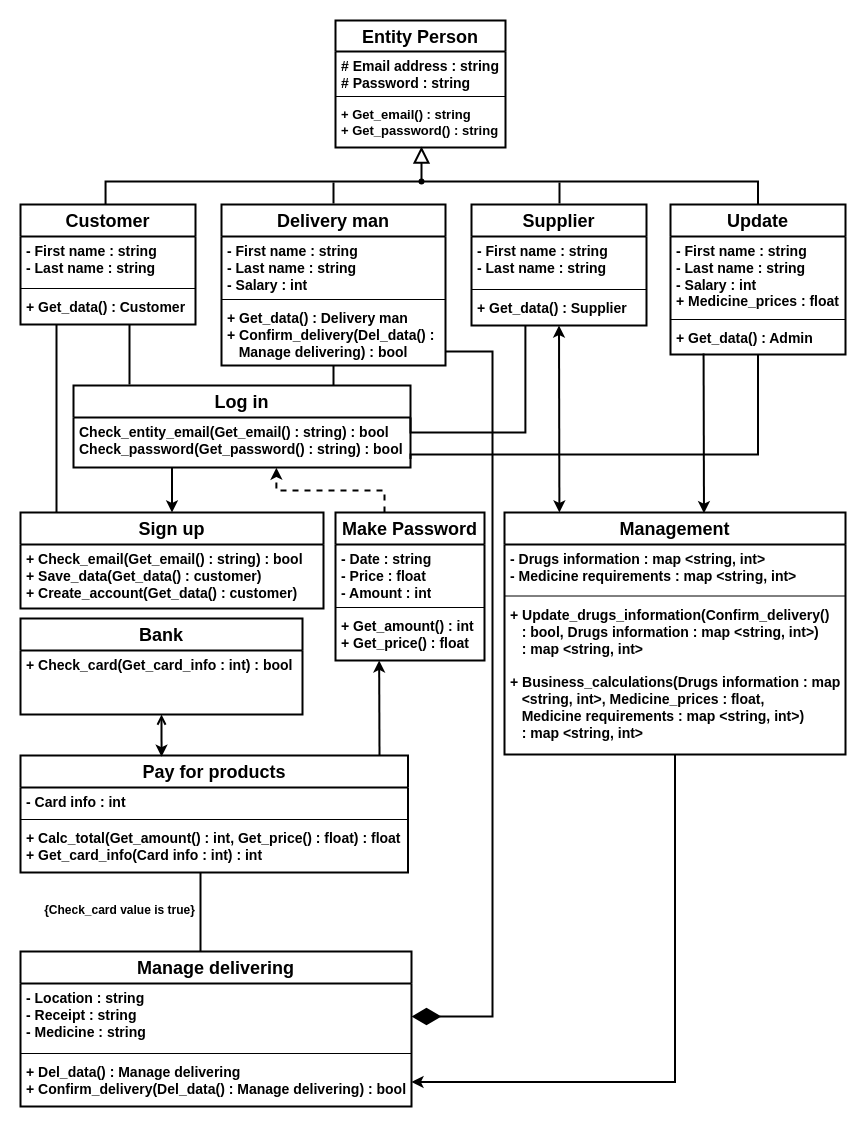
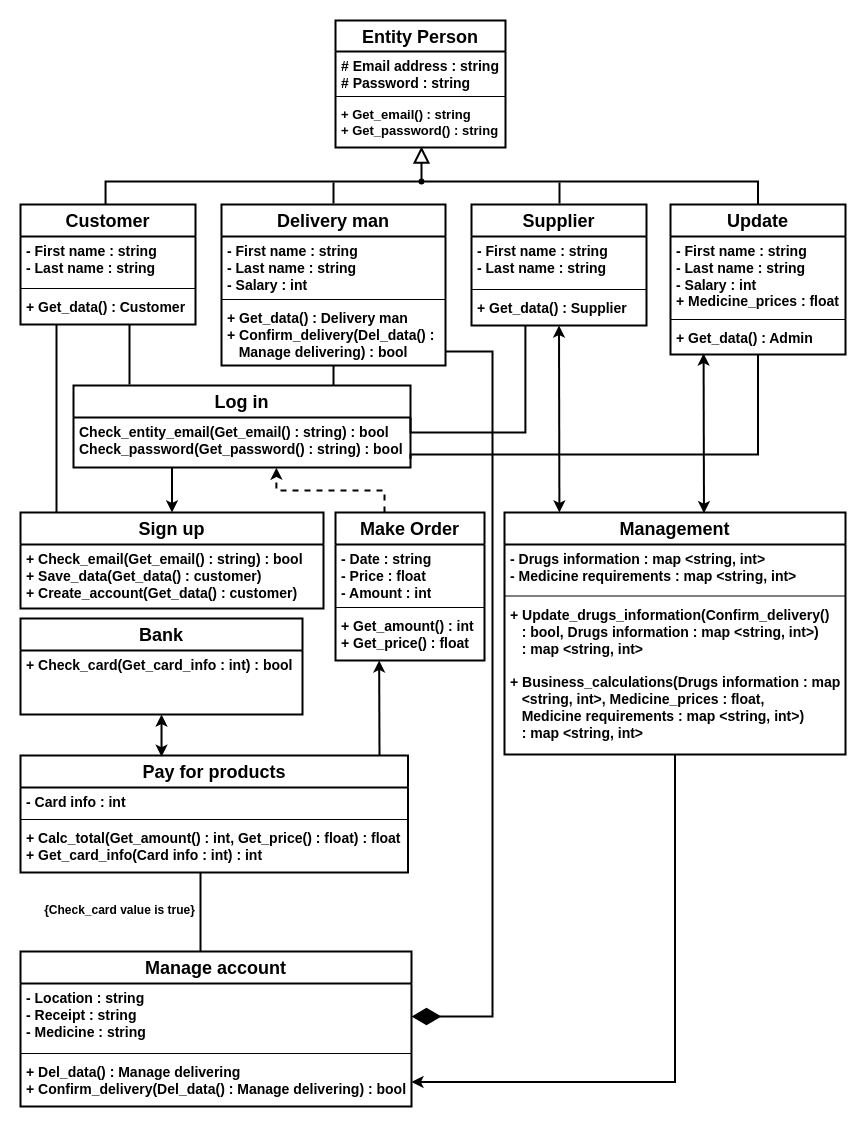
edge "+ Get_data() : Admin" -> "Management": arrowhead none -> classic
node "Make Password": label "Make Password" -> "Make Order"
edge "+ Check_card(Get_card_info : int) : bool" -- "Pay for products": arrowhead open -> classic
node "Manage delivering": label "Manage delivering" -> "Manage account"
